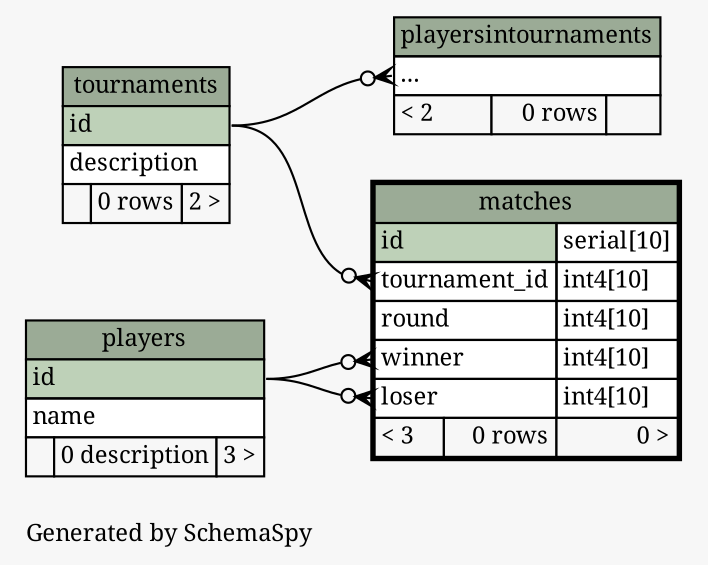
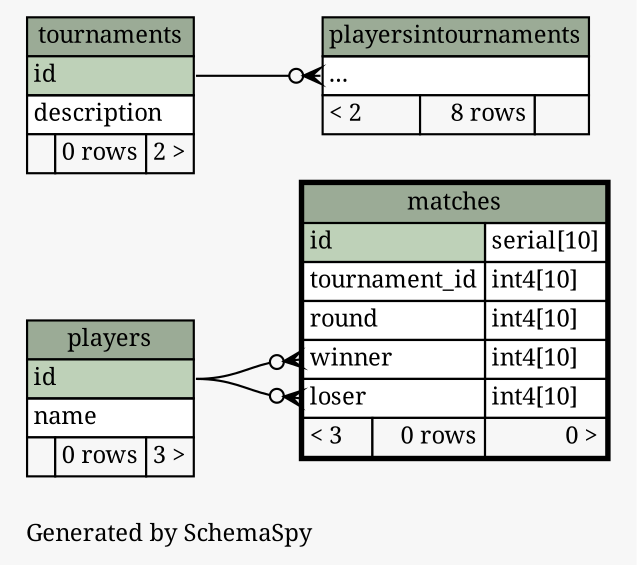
node "playersintournaments": text "0 rows" -> "8 rows"
edge "tournaments" -> "matches": removed
node "players": text "0 description" -> "0 rows"
